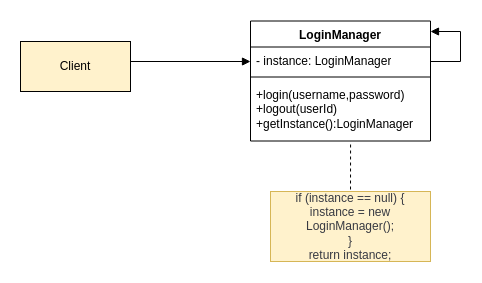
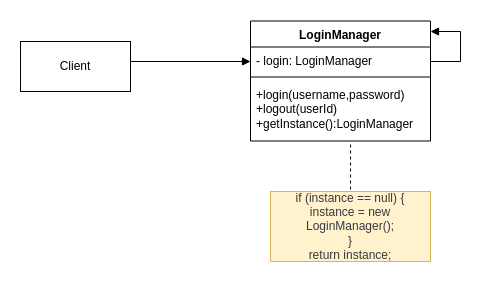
node "- instance: LoginManager": label "- instance: LoginManager" -> "- login: LoginManager"
node "Client": fillcolor #fff2cc -> #ffffff
